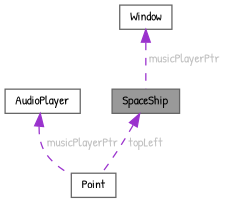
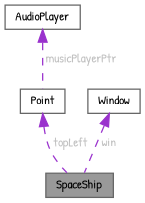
edge "SpaceShip" -> "Window": label " musicPlayerPtr" -> " win"
edge "Point" -> "SpaceShip": reversed
